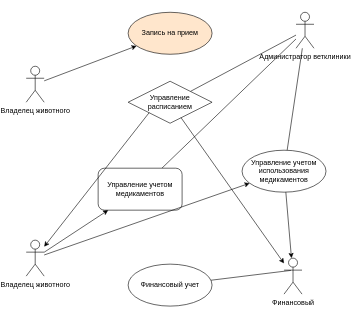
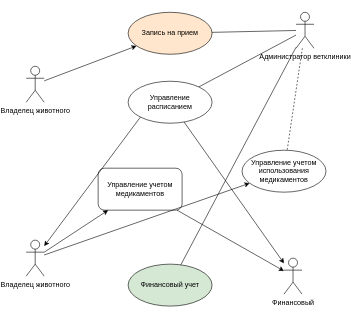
edge "Администратор ветклиники" -- "Запись на прием": added
edge "Администратор ветклиники" -- "Управление учетом использования медикаментов": style solid -> dashed
node "Управление расписанием": shape diamond -> ellipse
edge "Администратор ветклиники" -- "Управление учетом медикаментов": now "Администратор ветклиники" -- "Финансовый учет"
edge "Управление учетом использования медикаментов" -> "Финансовый": removed
edge "Управление учетом медикаментов" -> "Финансовый": added
edge "Финансовый" -- "Финансовый учет": removed
node "Финансовый учет": fillcolor #ffffff -> #d5e8d4
